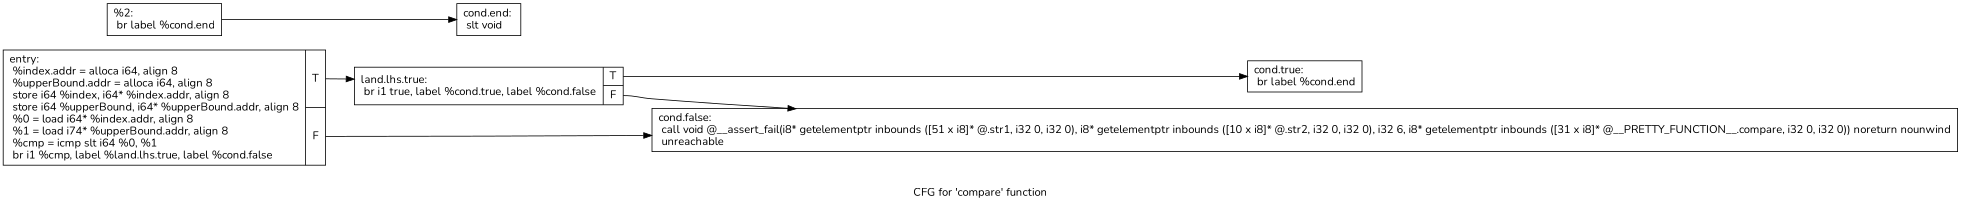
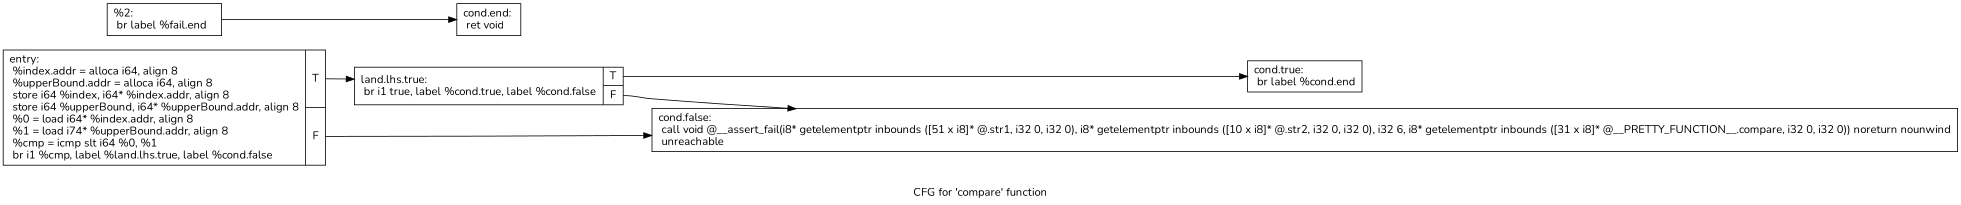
node "%2:": text "br label %cond.end" -> "br label %fail.end"
node "cond.end:": text "slt void" -> "ret void"
